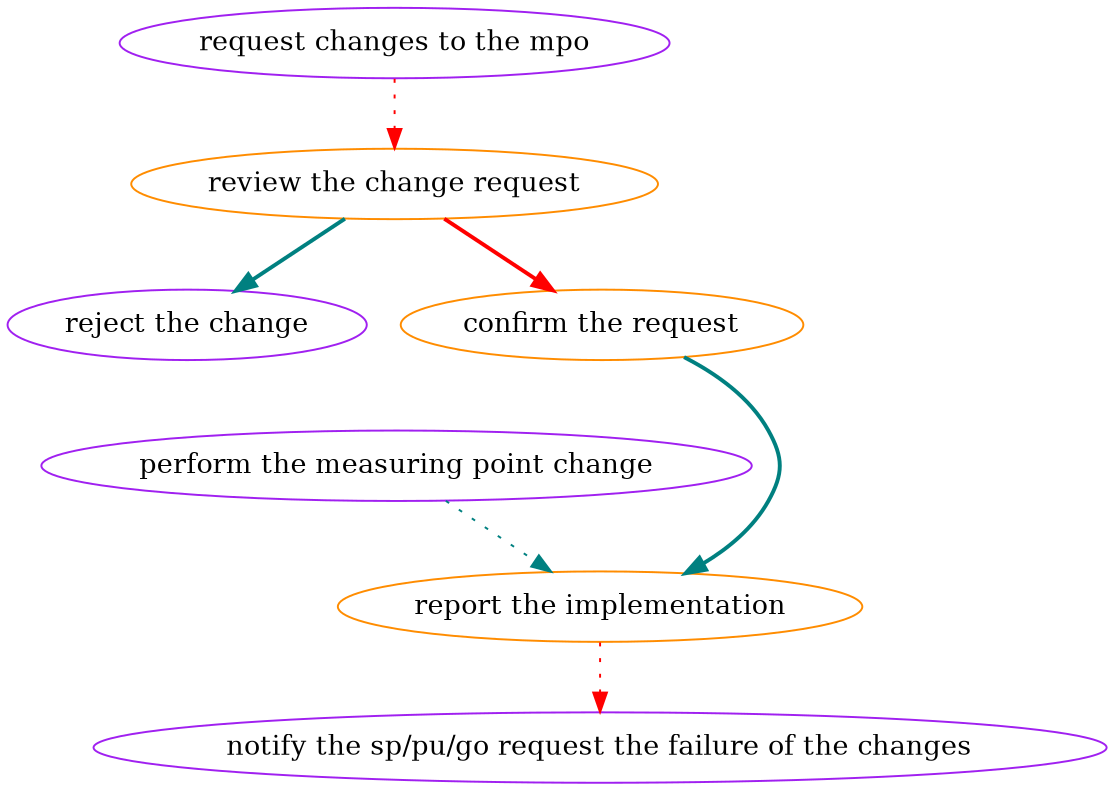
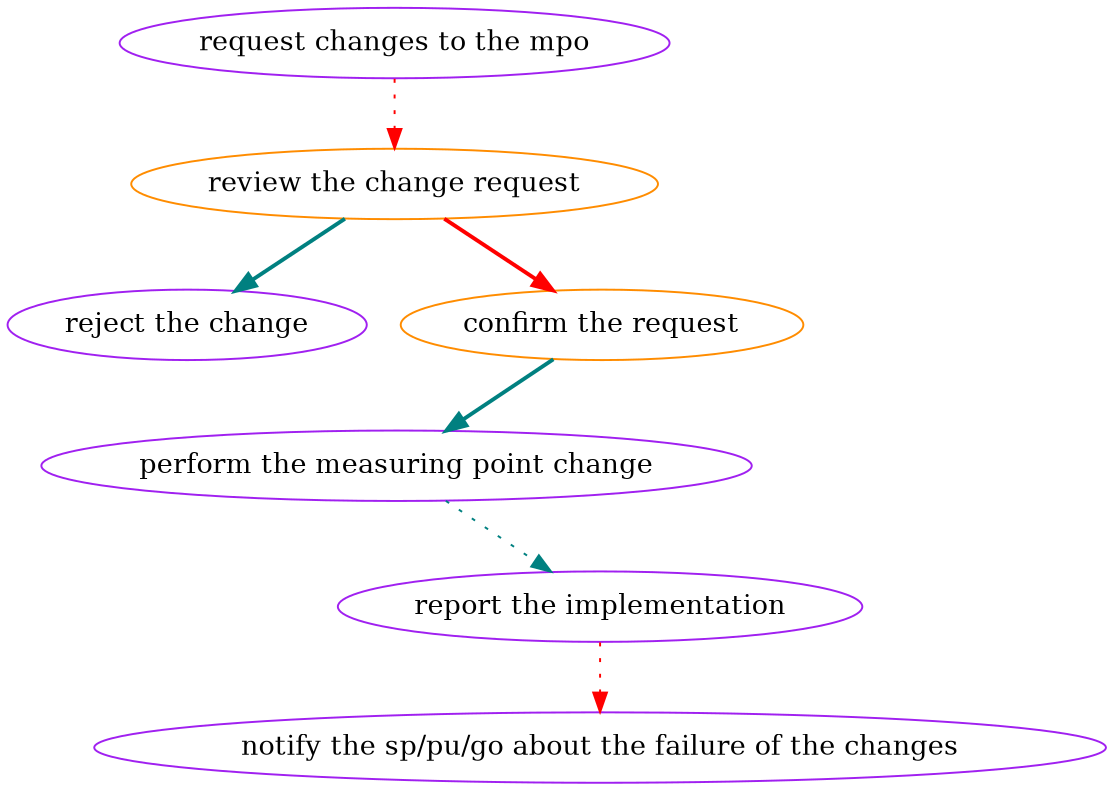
edge "confirm the request" -> "report the implementation": now "confirm the request" -> "perform the measuring point change"
node "report the implementation": color darkorange -> purple
node "notify the sp/pu/go request the failure of the changes": label "notify the sp/pu/go request the failure of the changes" -> "notify the sp/pu/go about the failure of the changes"
